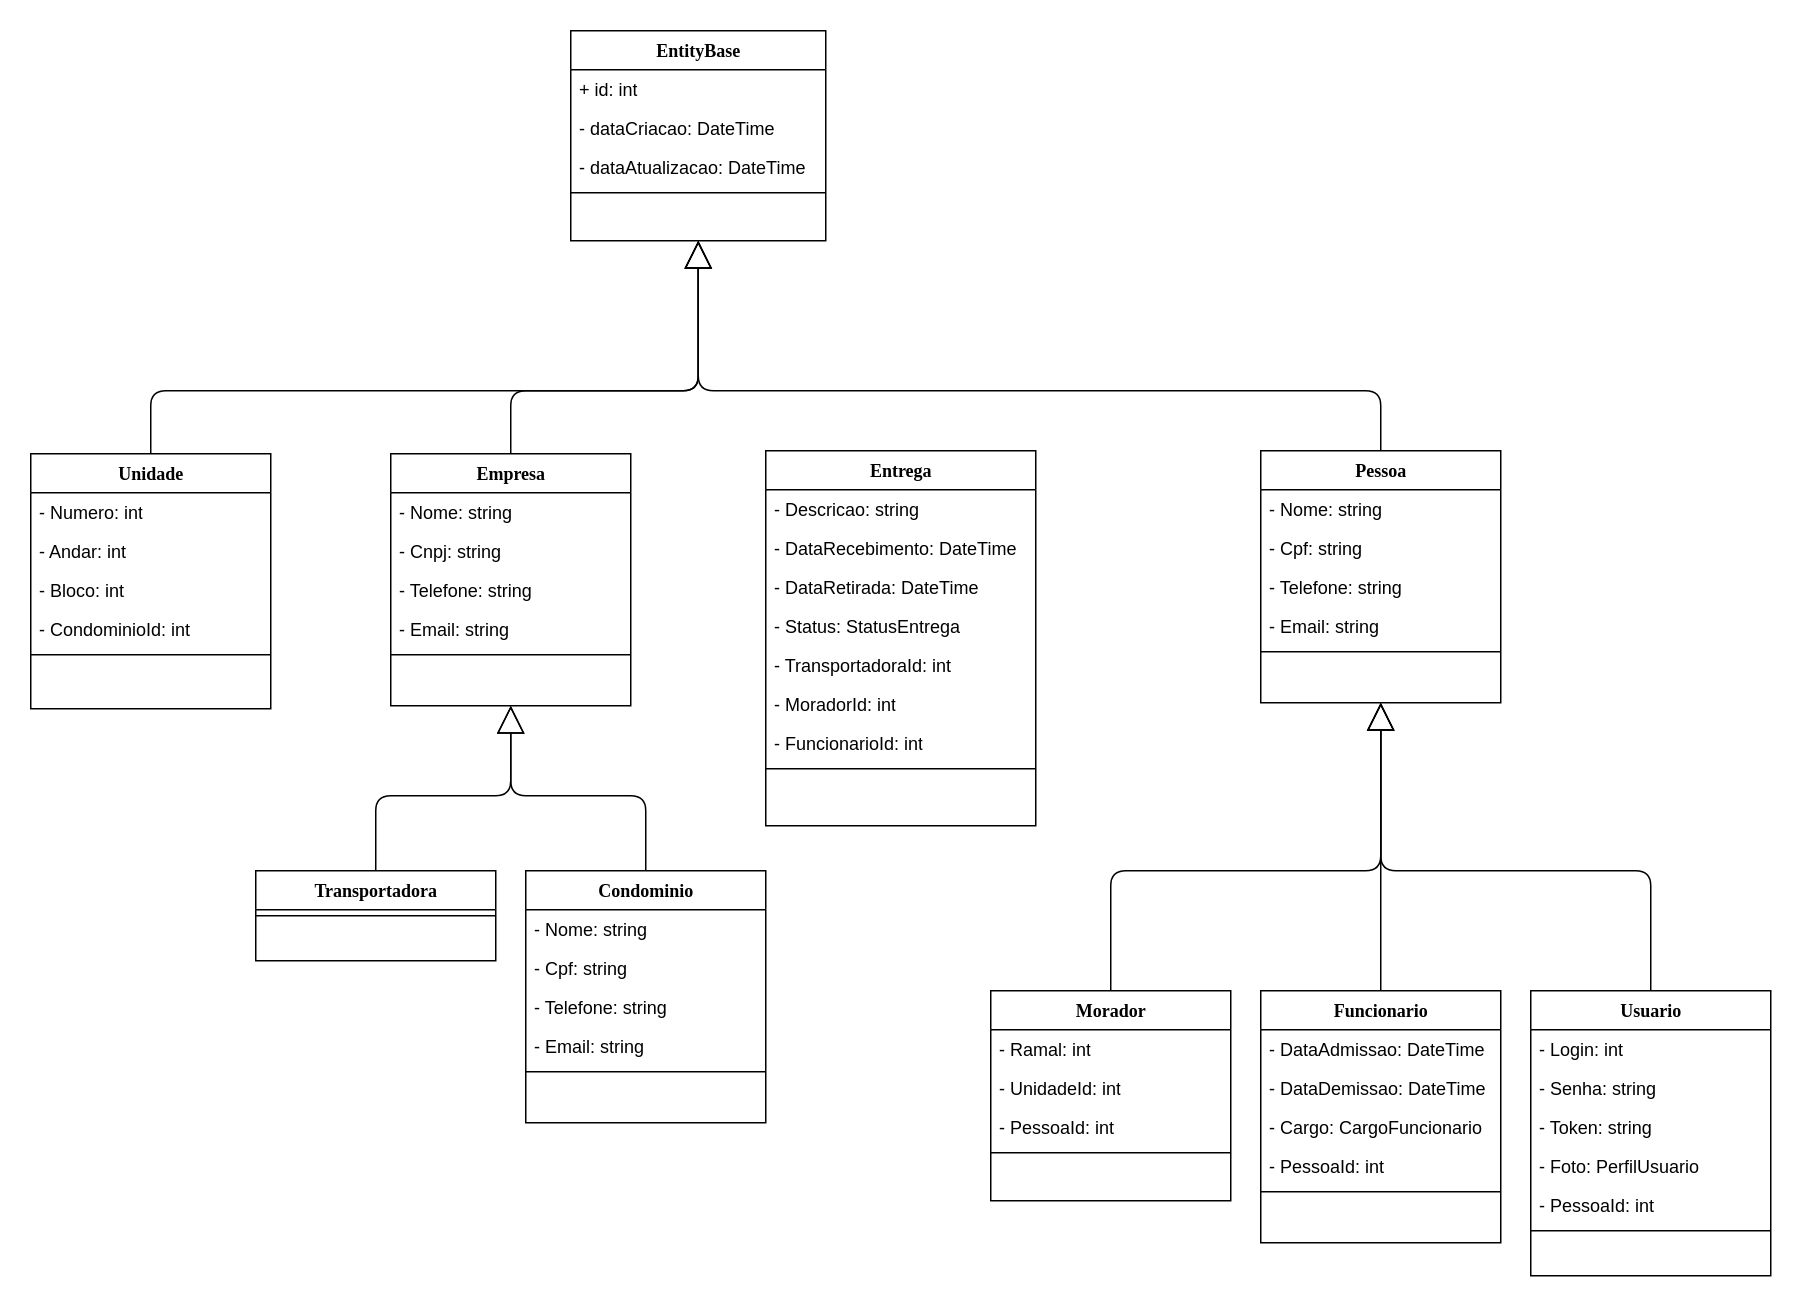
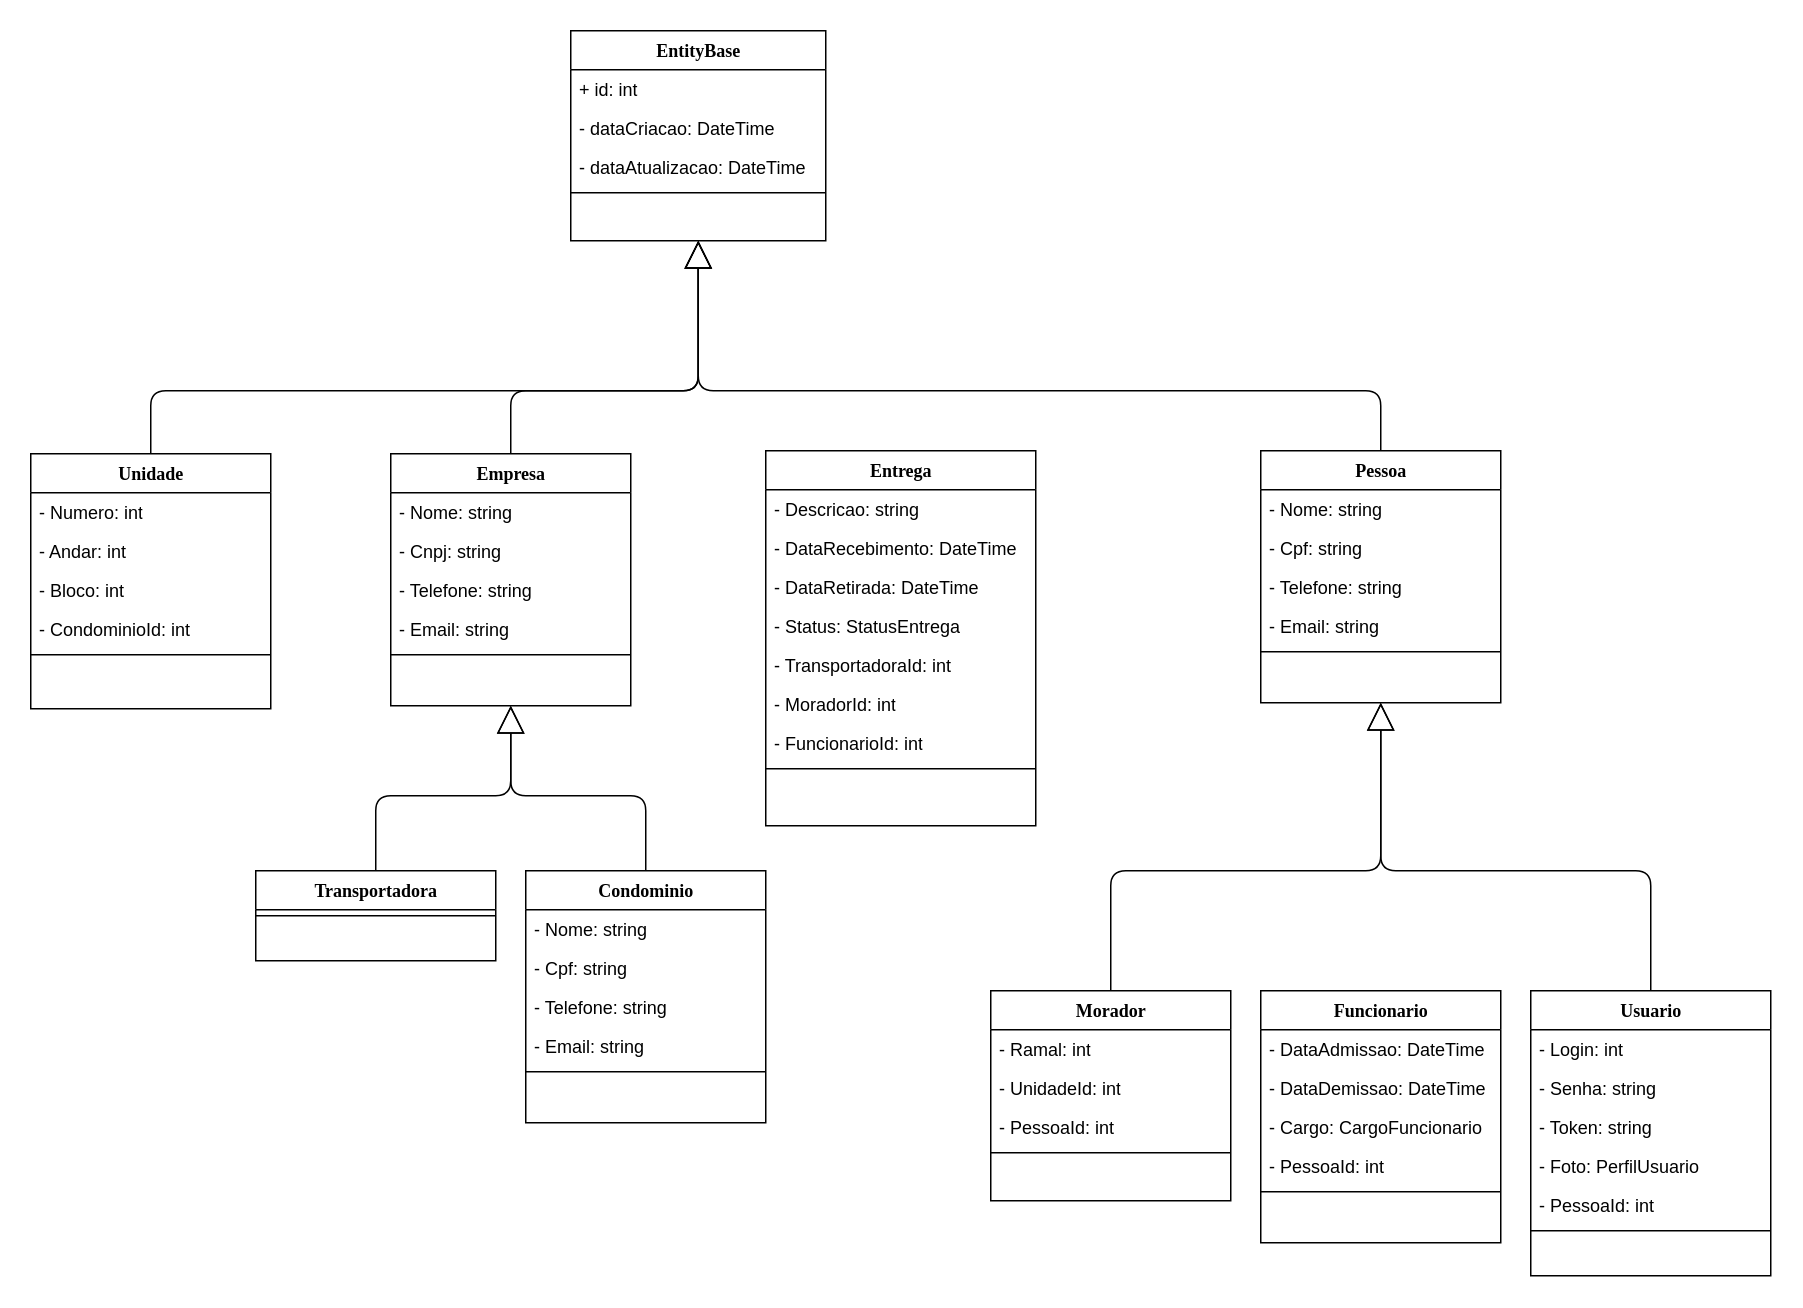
edge "Funcionario" -> "Pessoa": removed
